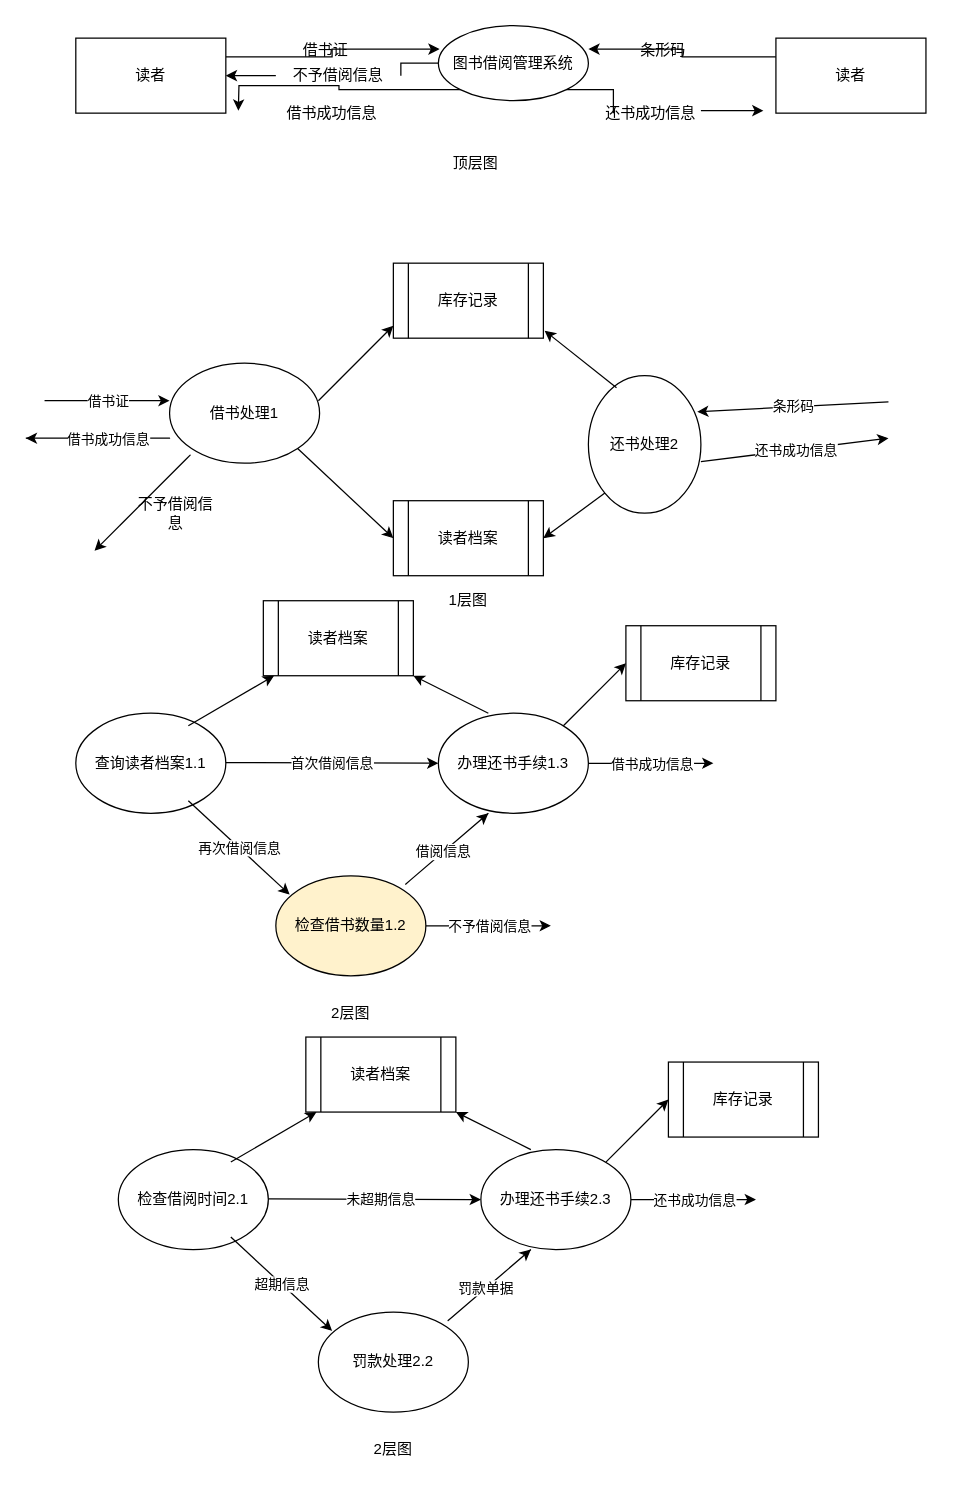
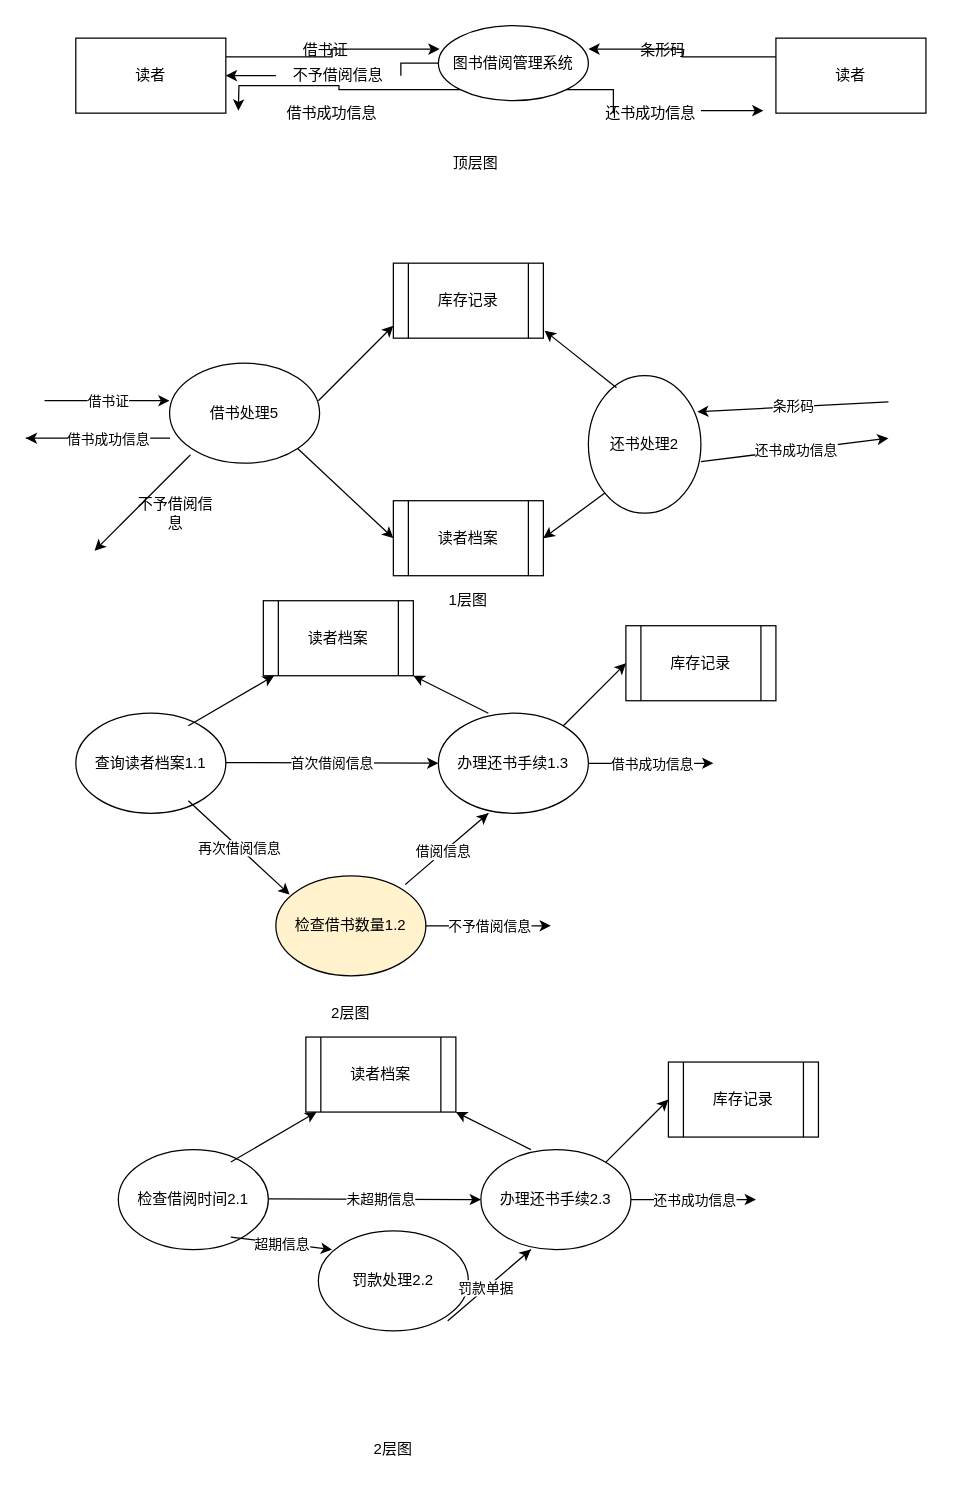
node "借书处理1": label "借书处理1" -> "借书处理5"
node "罚款处理2.2": moved (393, 1362) -> (393, 1281)
